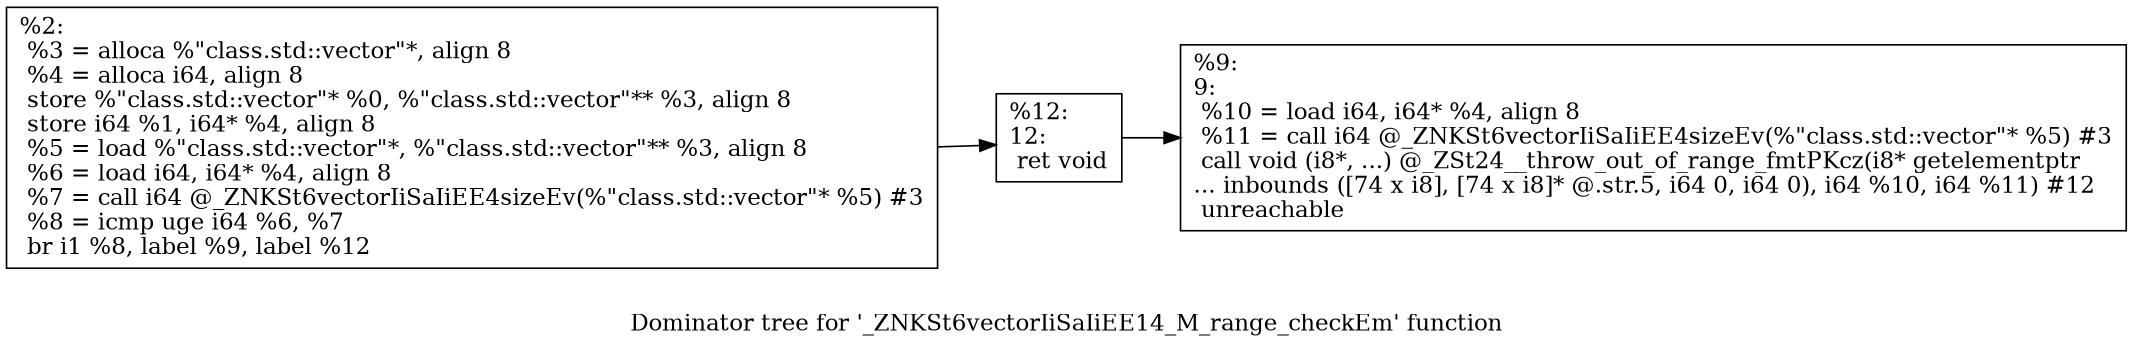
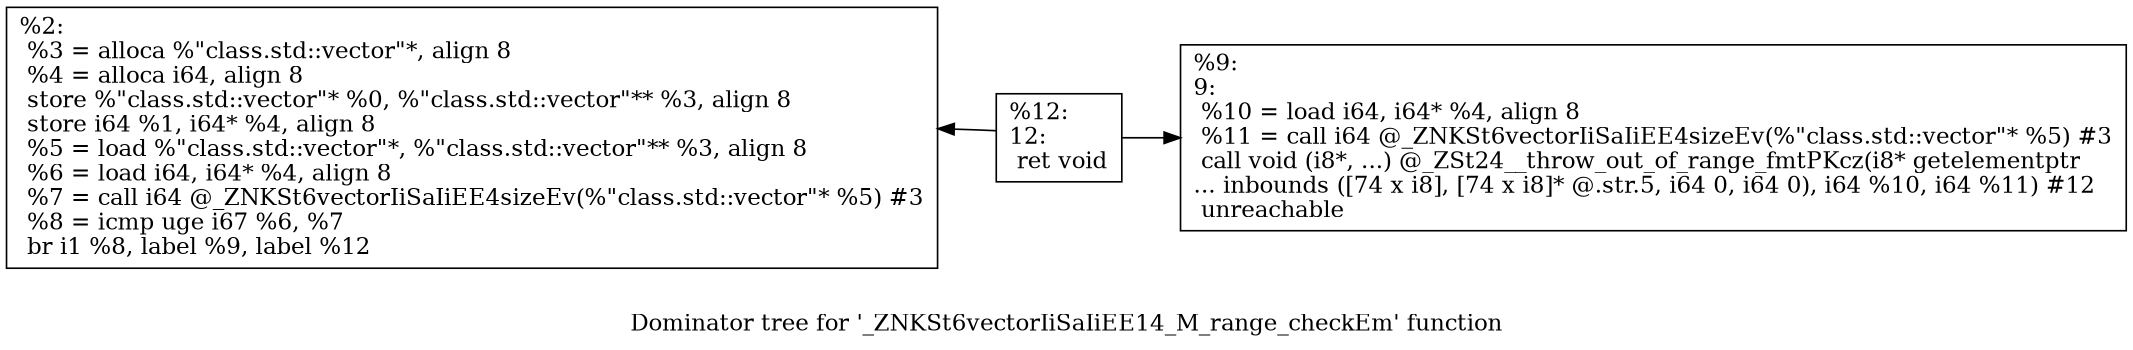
edge "%2:" -> "%12:": reversed
node "%2:": text "%8 = icmp uge i64 %6, %7" -> "%8 = icmp uge i67 %6, %7"
